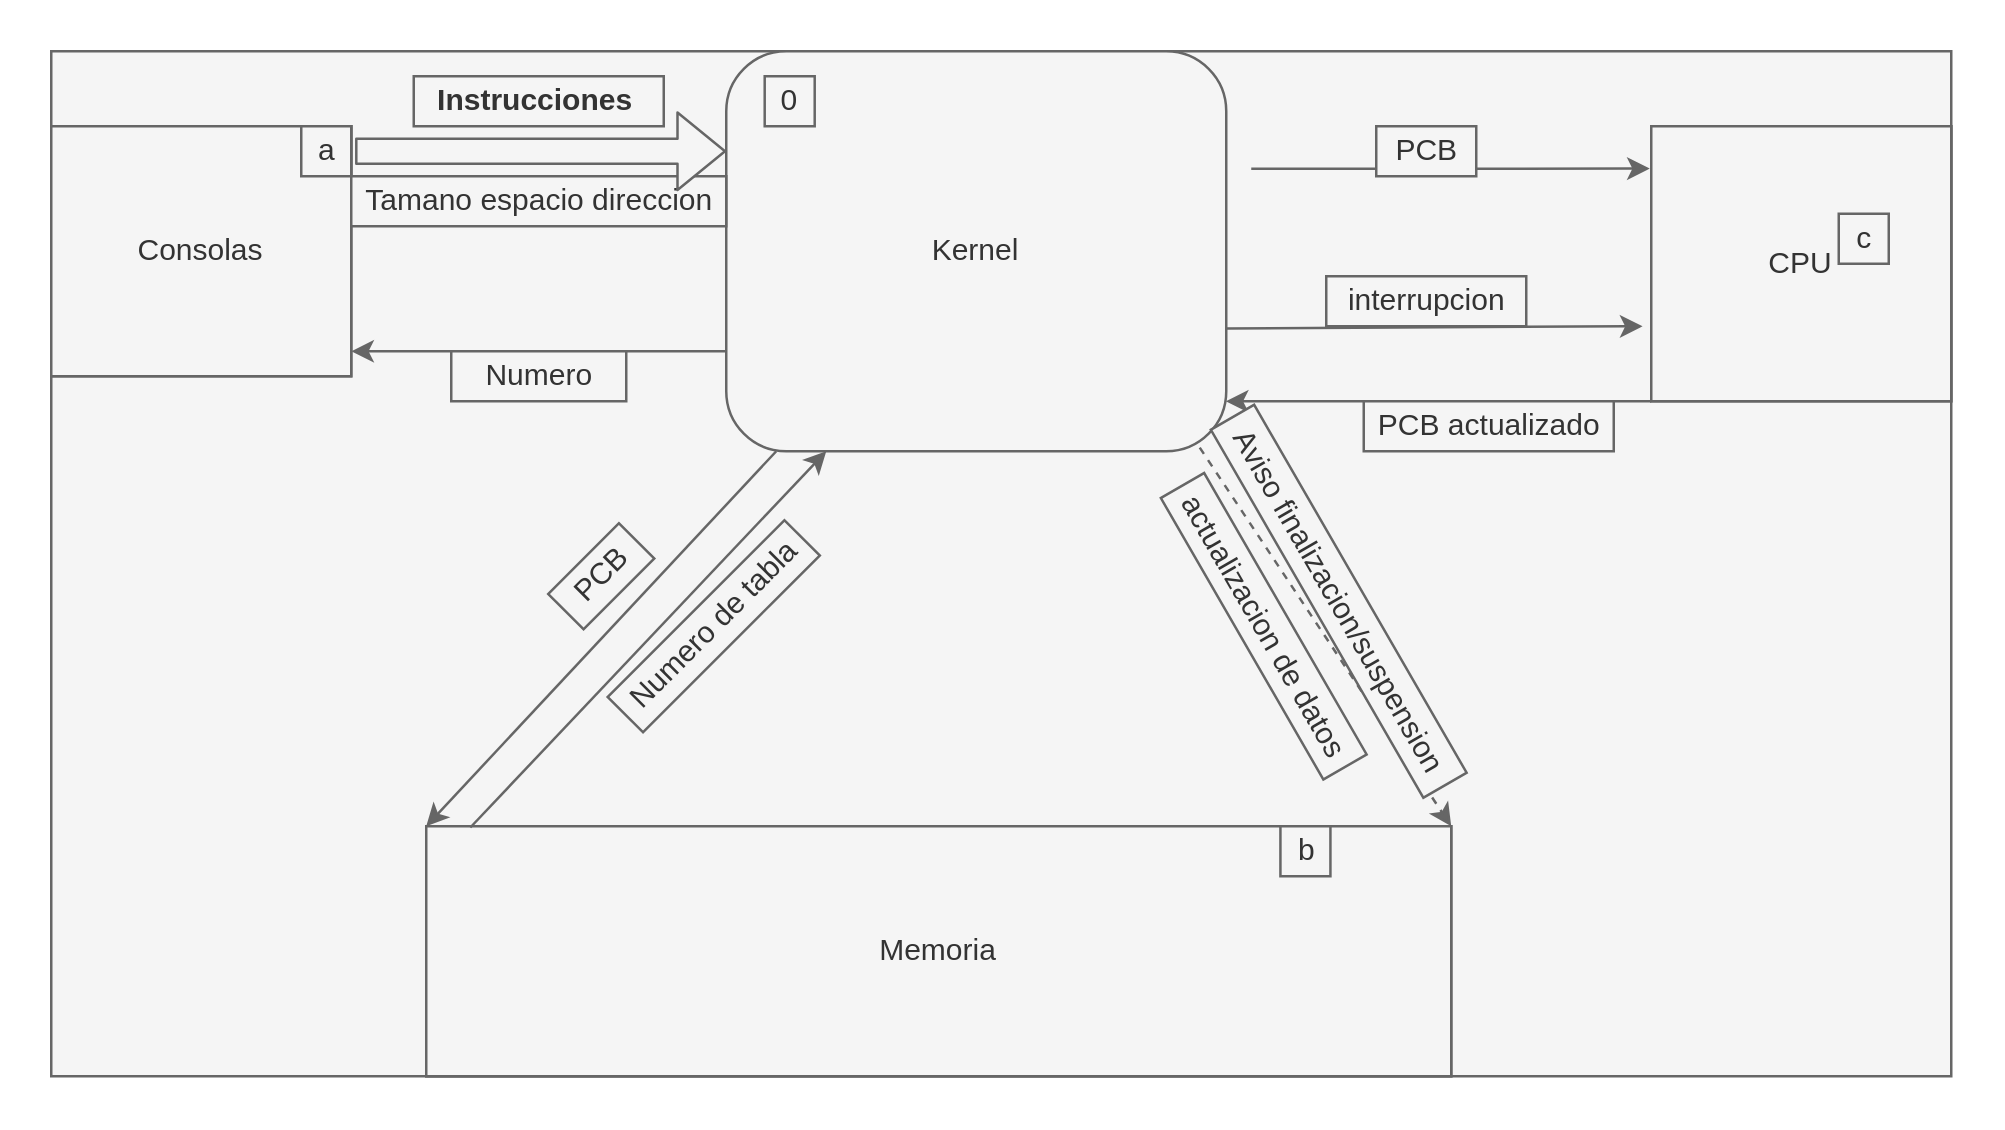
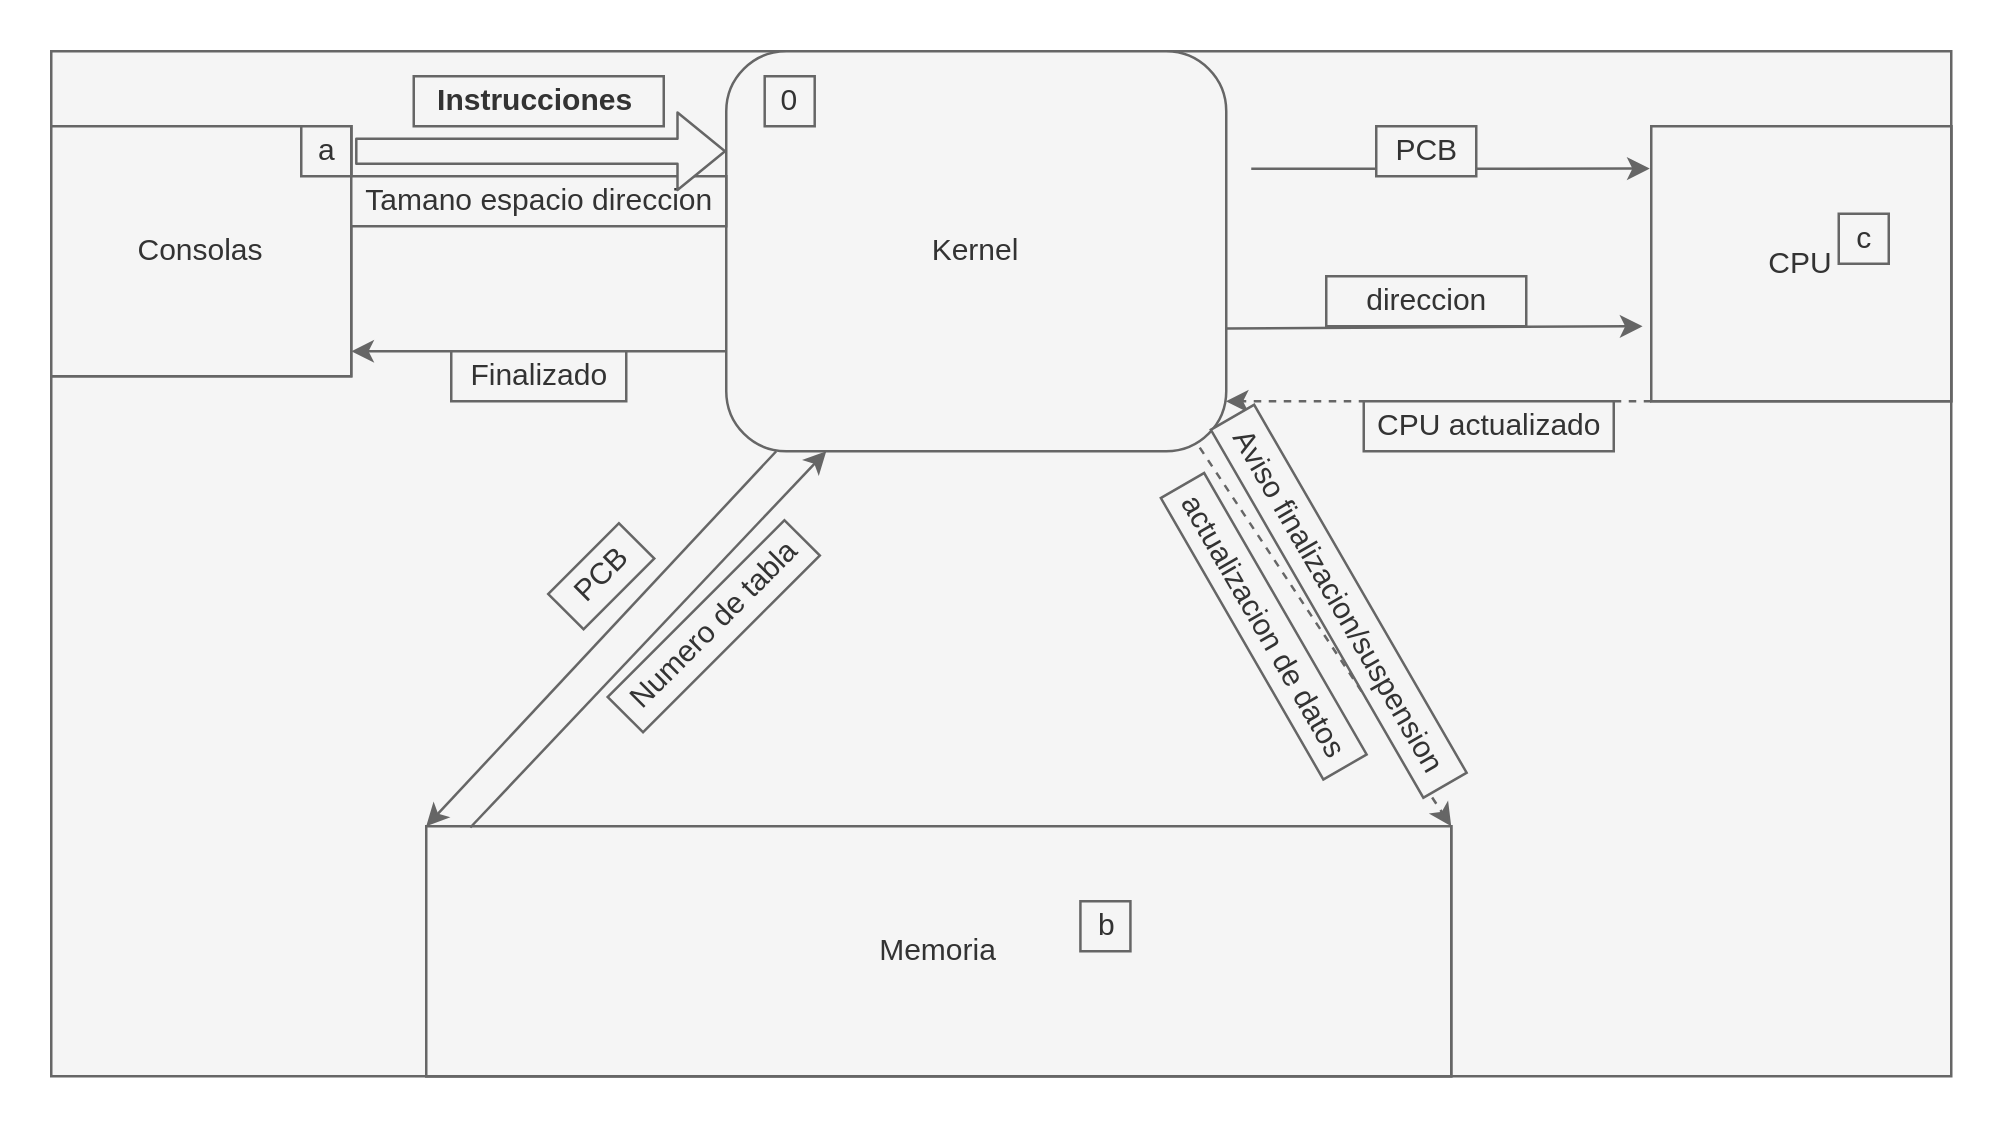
node "interrupcion": label "interrupcion" -> "direccion"
node "Numero": label "Numero" -> "Finalizado"
edge "CPU" -> "Kernel": style solid -> dashed
node "PCB actualizado": label "PCB actualizado" -> "CPU actualizado"
node "b": moved (1305, 851) -> (1105, 926)
